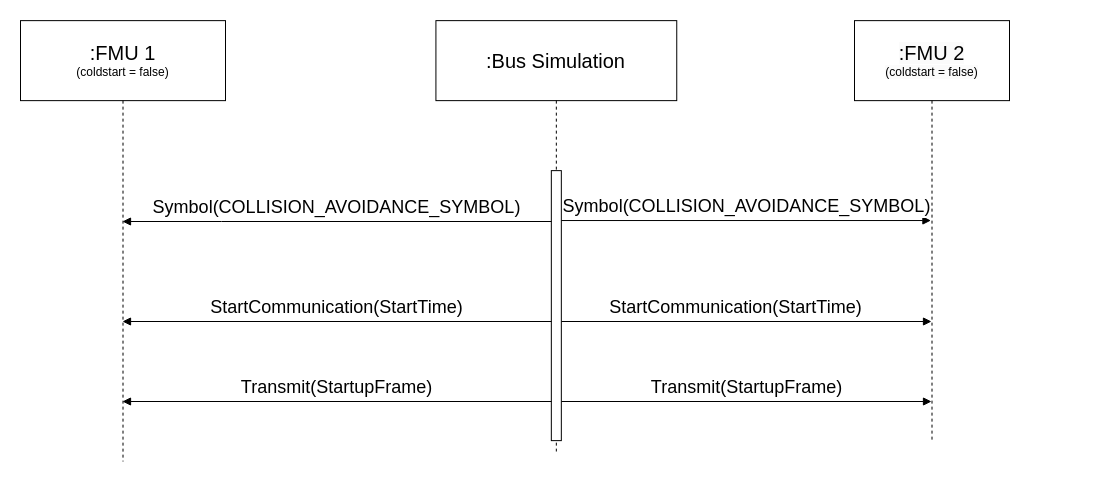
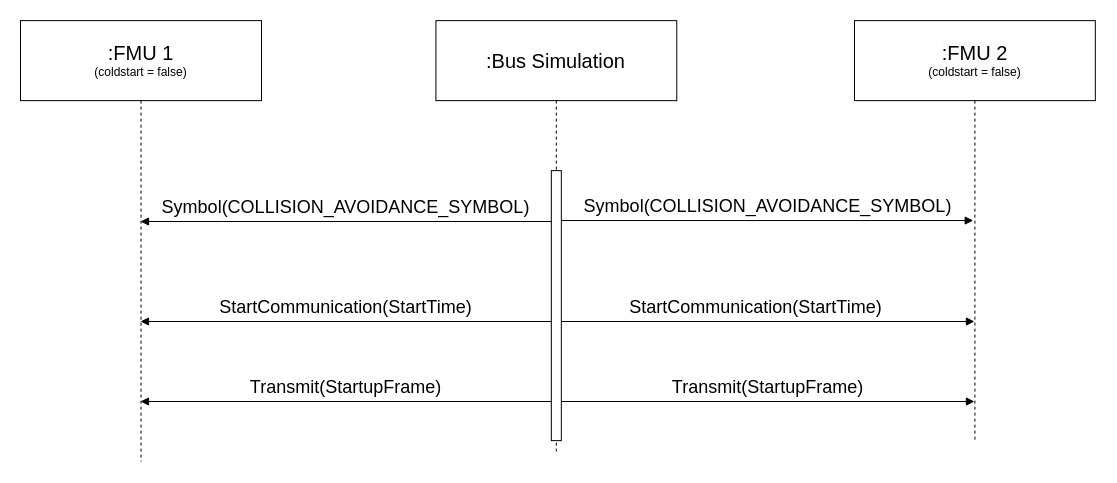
node ":FMU 2(coldstart = false)": size 155x421 -> 241x421
node ":FMU 1 (coldstart = false)": size 205x441 -> 241x441
